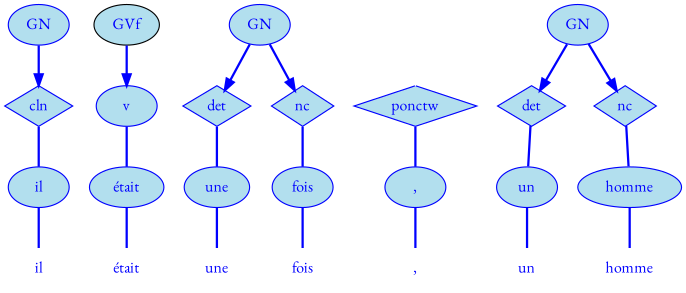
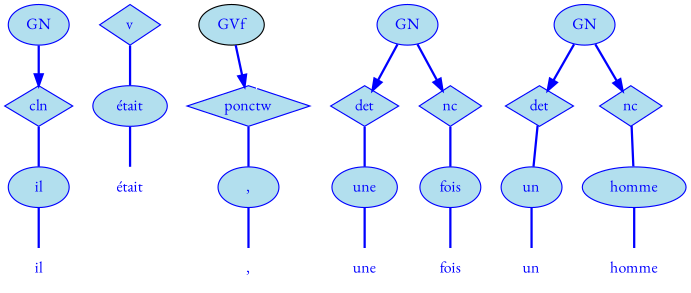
edge "GVf" -> "v": now "GVf" -> "ponctw"
node "v": shape ellipse -> diamond
